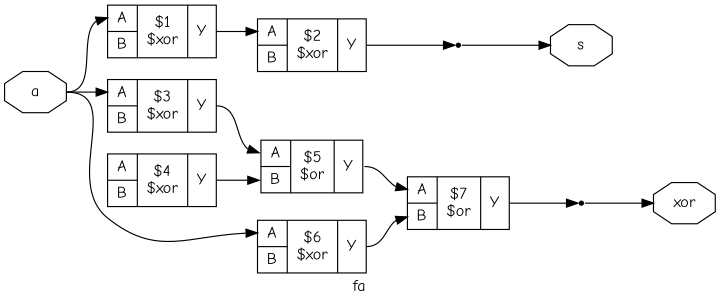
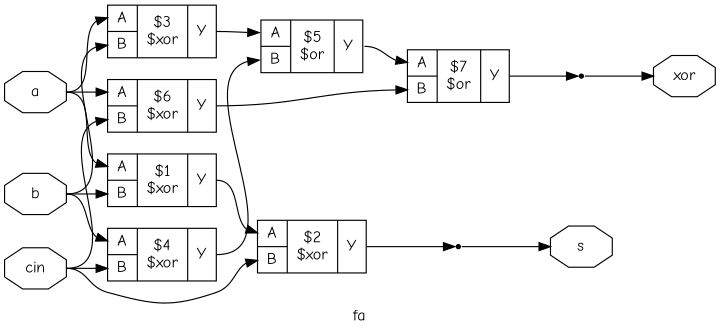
node "b": added
node "cin": added
